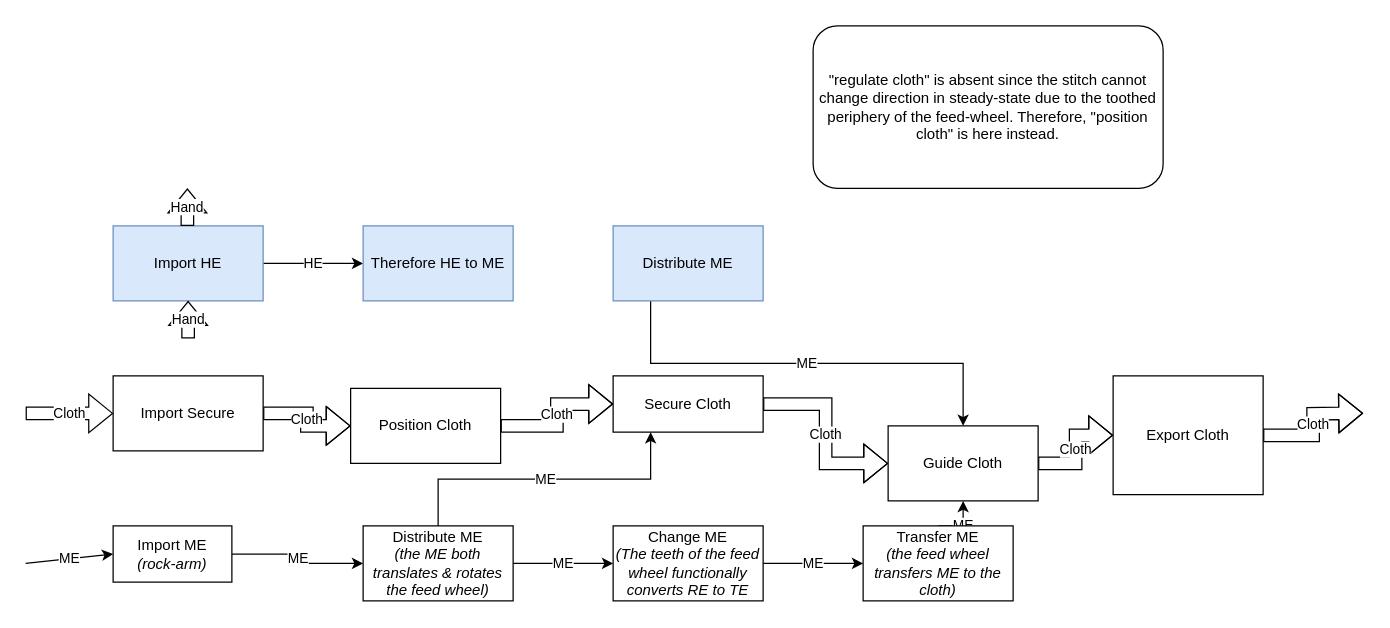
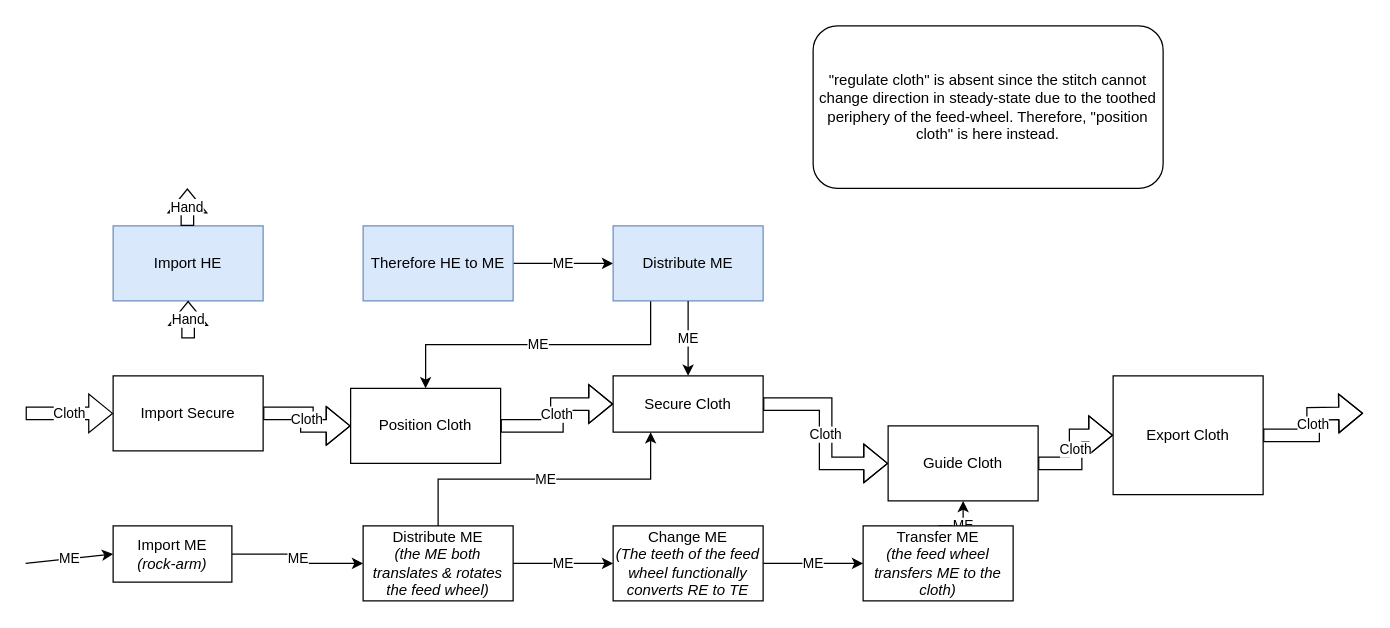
edge "Import HE" -> "Therefore HE to ME": removed, label "HE"
edge "Therefore HE to ME" -> "Distribute ME": added, label "ME"
edge "Distribute ME" -> "Secure Cloth": added, label "ME"
edge "Distribute ME" -> "Guide Cloth": now "Distribute ME" -> "Position Cloth"
